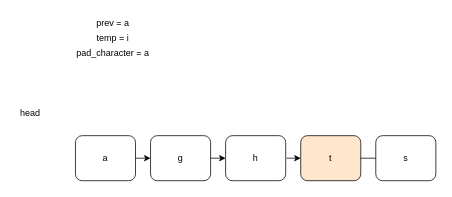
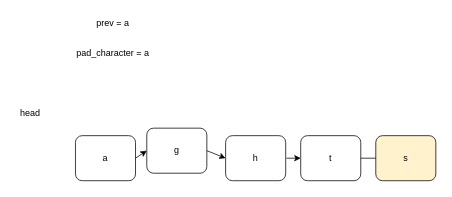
node "temp = i": removed
node "g": moved (180, 158) -> (177, 150)
node "t": fillcolor #ffe6cc -> #ffffff
node "s": fillcolor #ffffff -> #fff2cc
